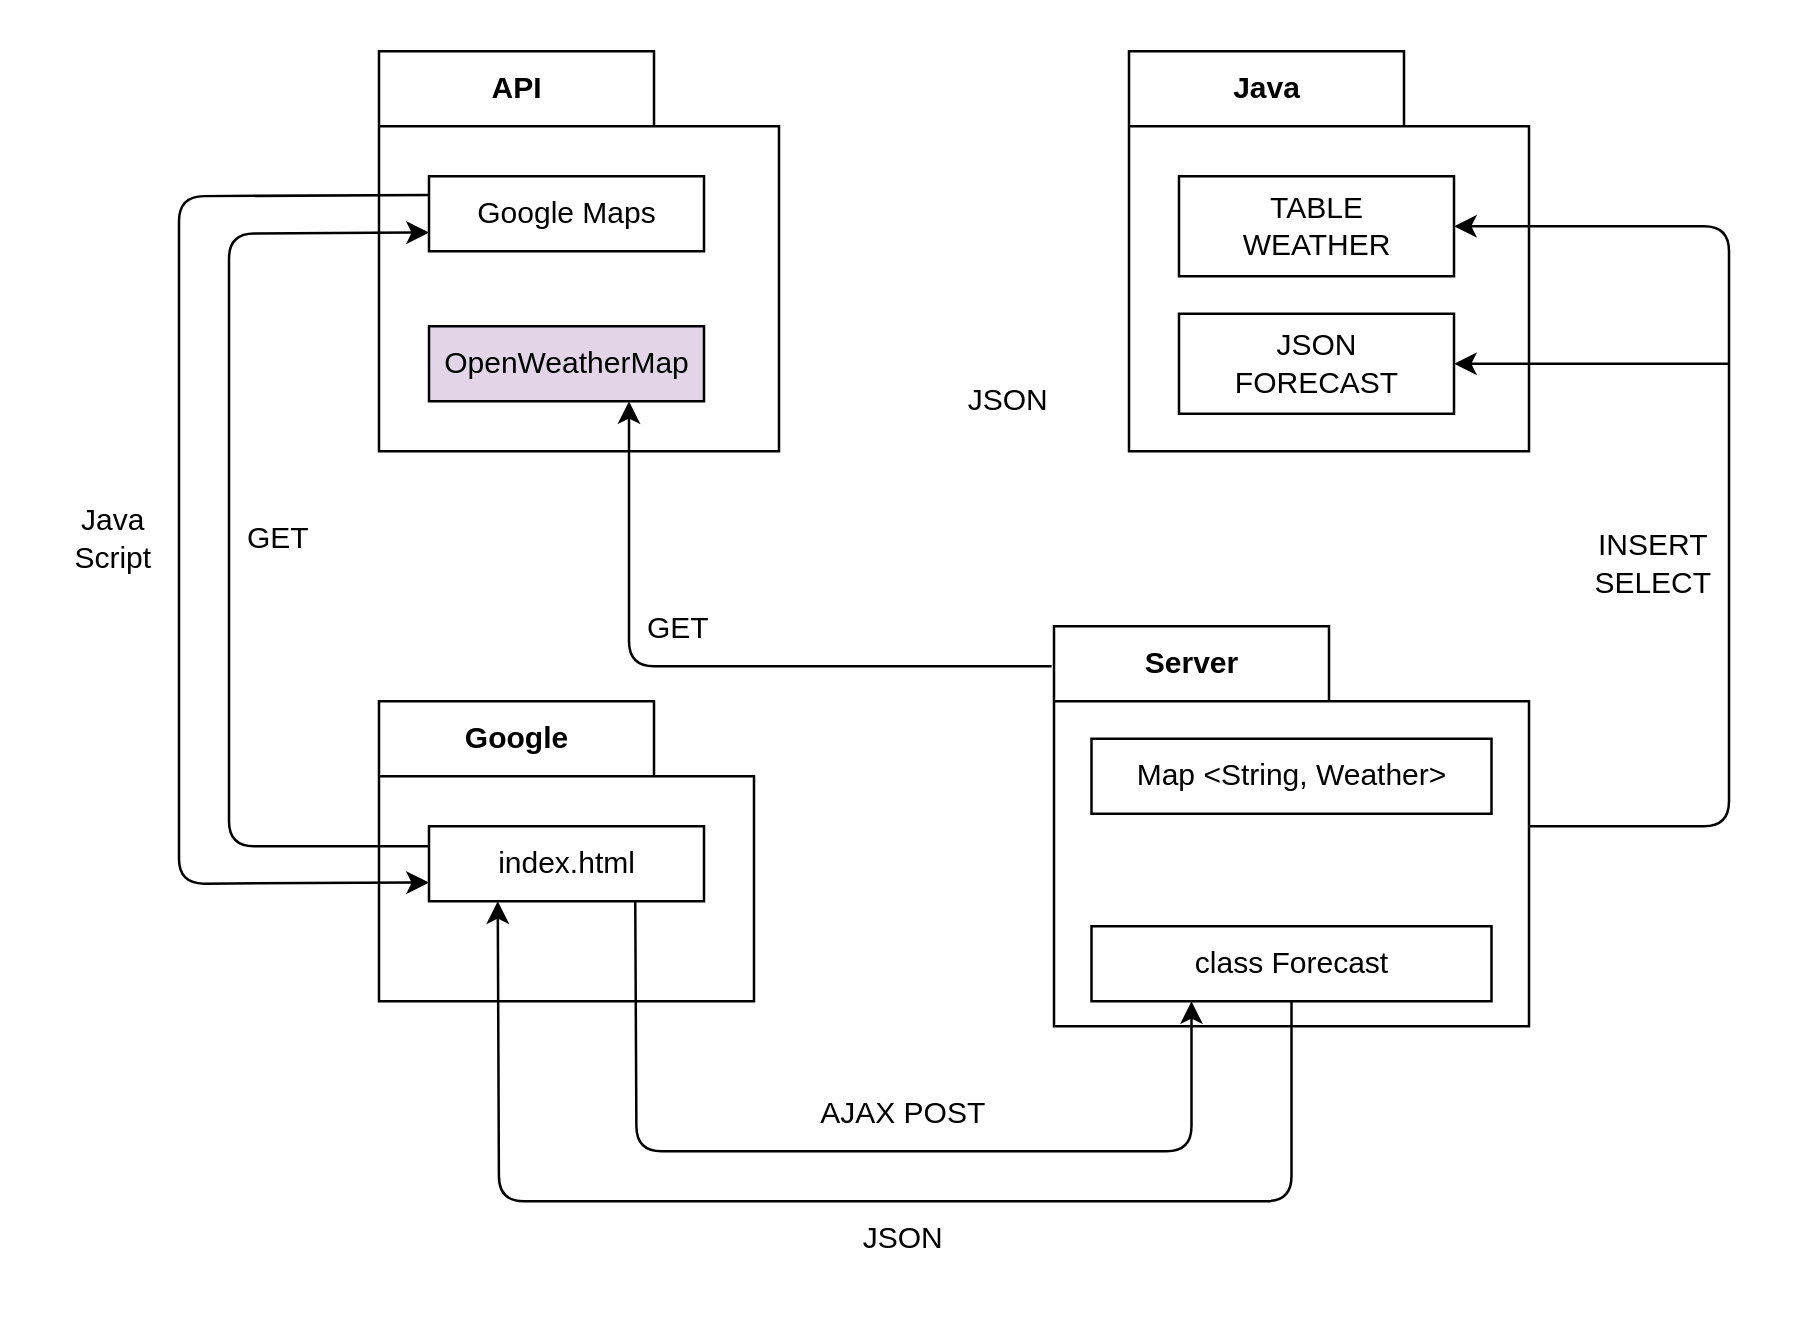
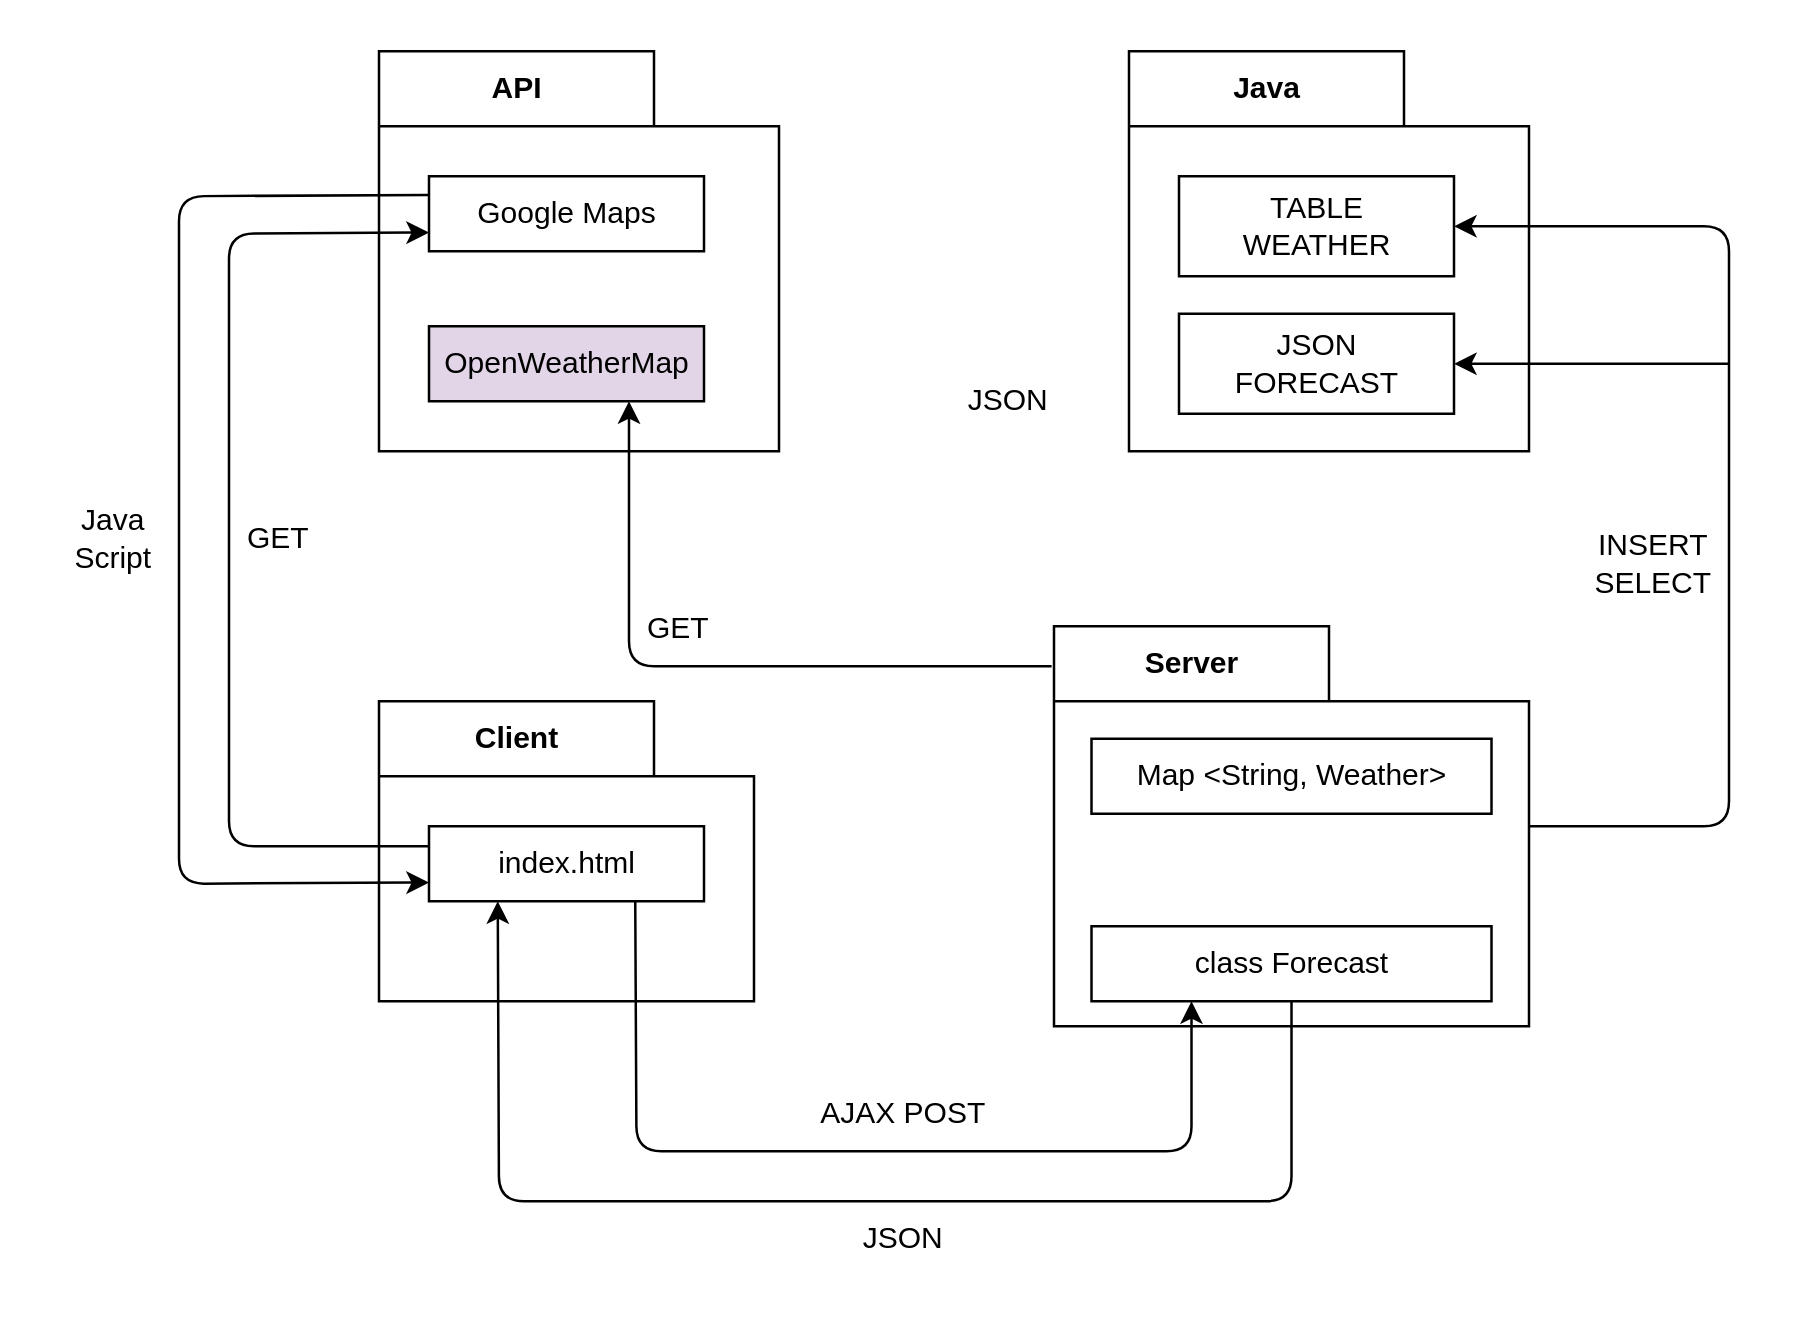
node "Google": label "Google" -> "Client"
